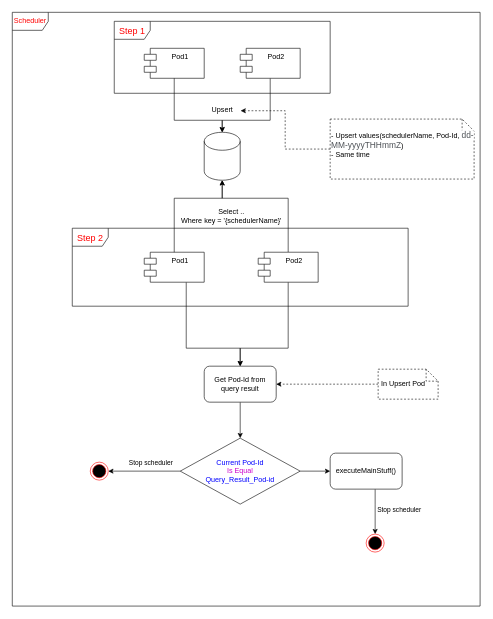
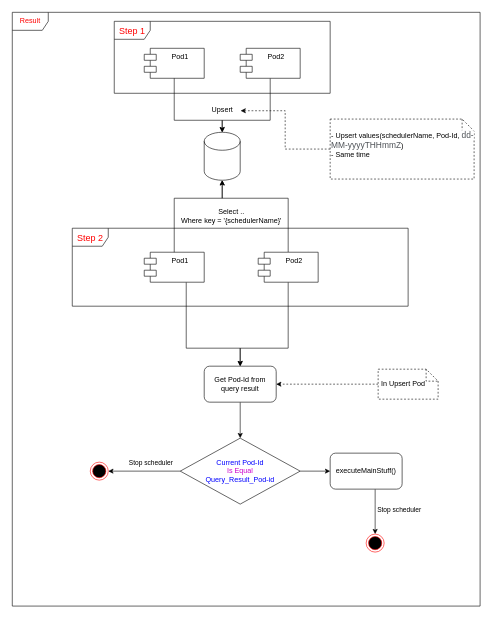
node "Scheduler": label "Scheduler" -> "Result"
